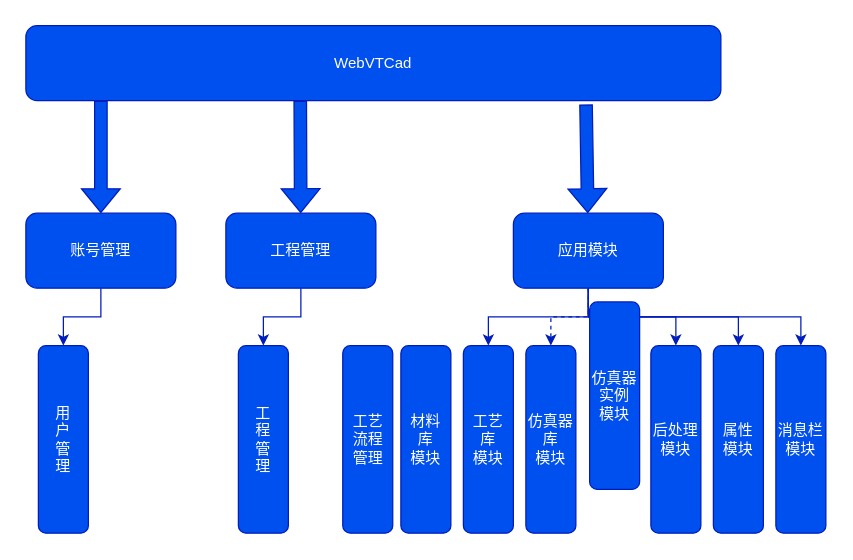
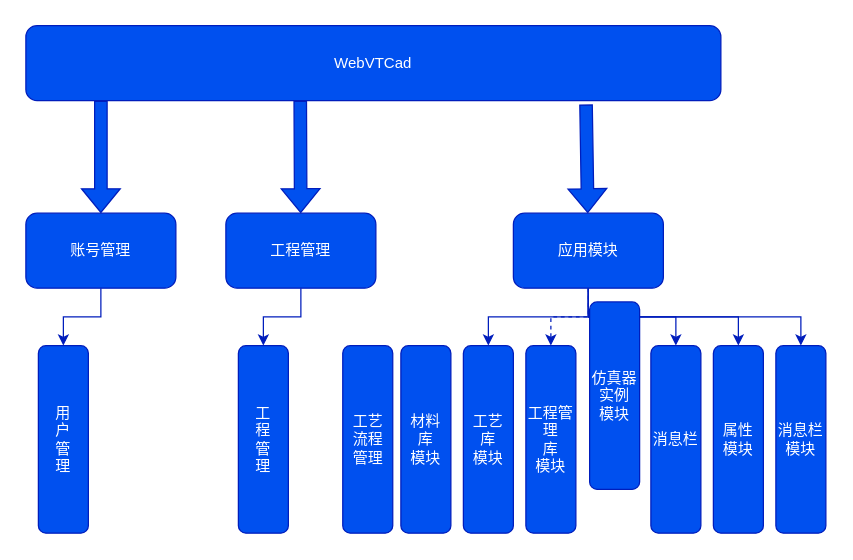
node "仿真器 库 模块": label "仿真器 库 模块" -> "工程管理 库 模块"
node "后处理模块": label "后处理模块" -> "消息栏"
